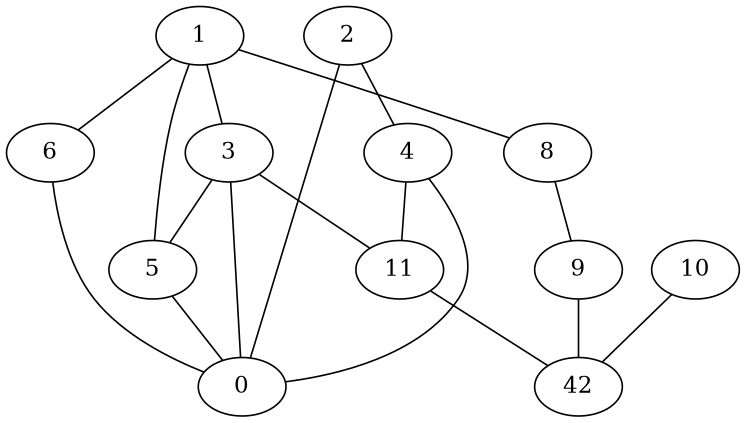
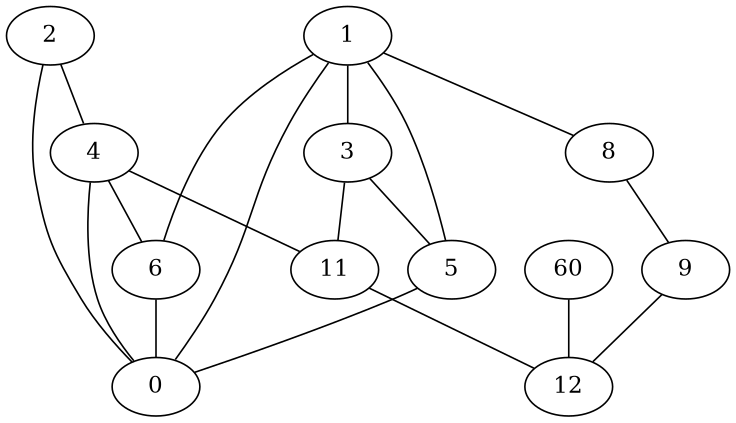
edge "4" -- "6": added
edge "3" -- "0": now "1" -- "0"
node "10": label "10" -> "60"
node "42": label "42" -> "12"
